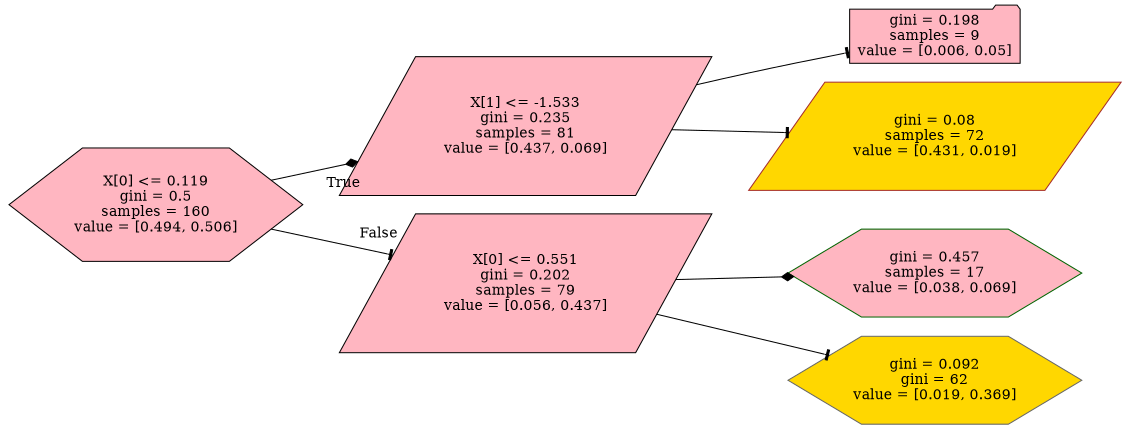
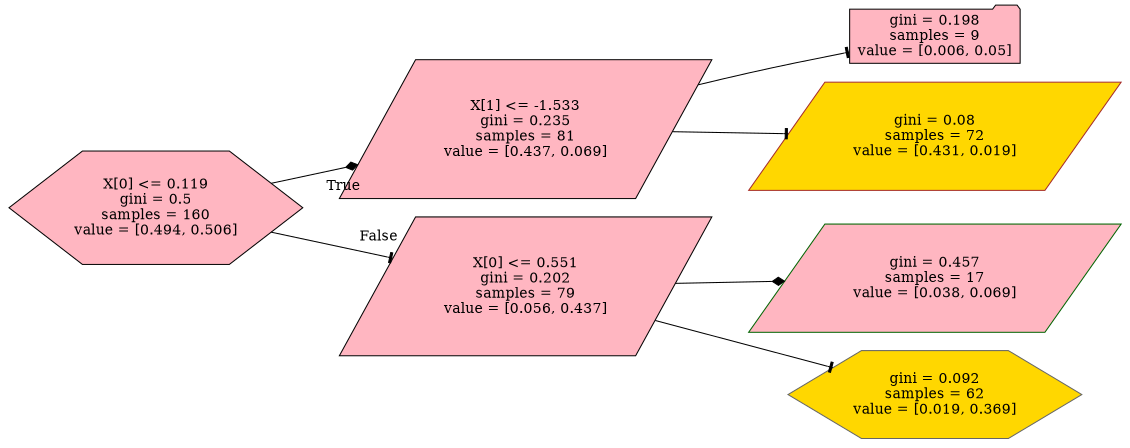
node "gini = 0.457 samples = 17 value = [0.038, 0.069]": shape hexagon -> parallelogram
node "gini = 0.092 gini = 62 value = [0.019, 0.369]": label "gini = 0.092 gini = 62 value = [0.019, 0.369]" -> "gini = 0.092 samples = 62 value = [0.019, 0.369]"
